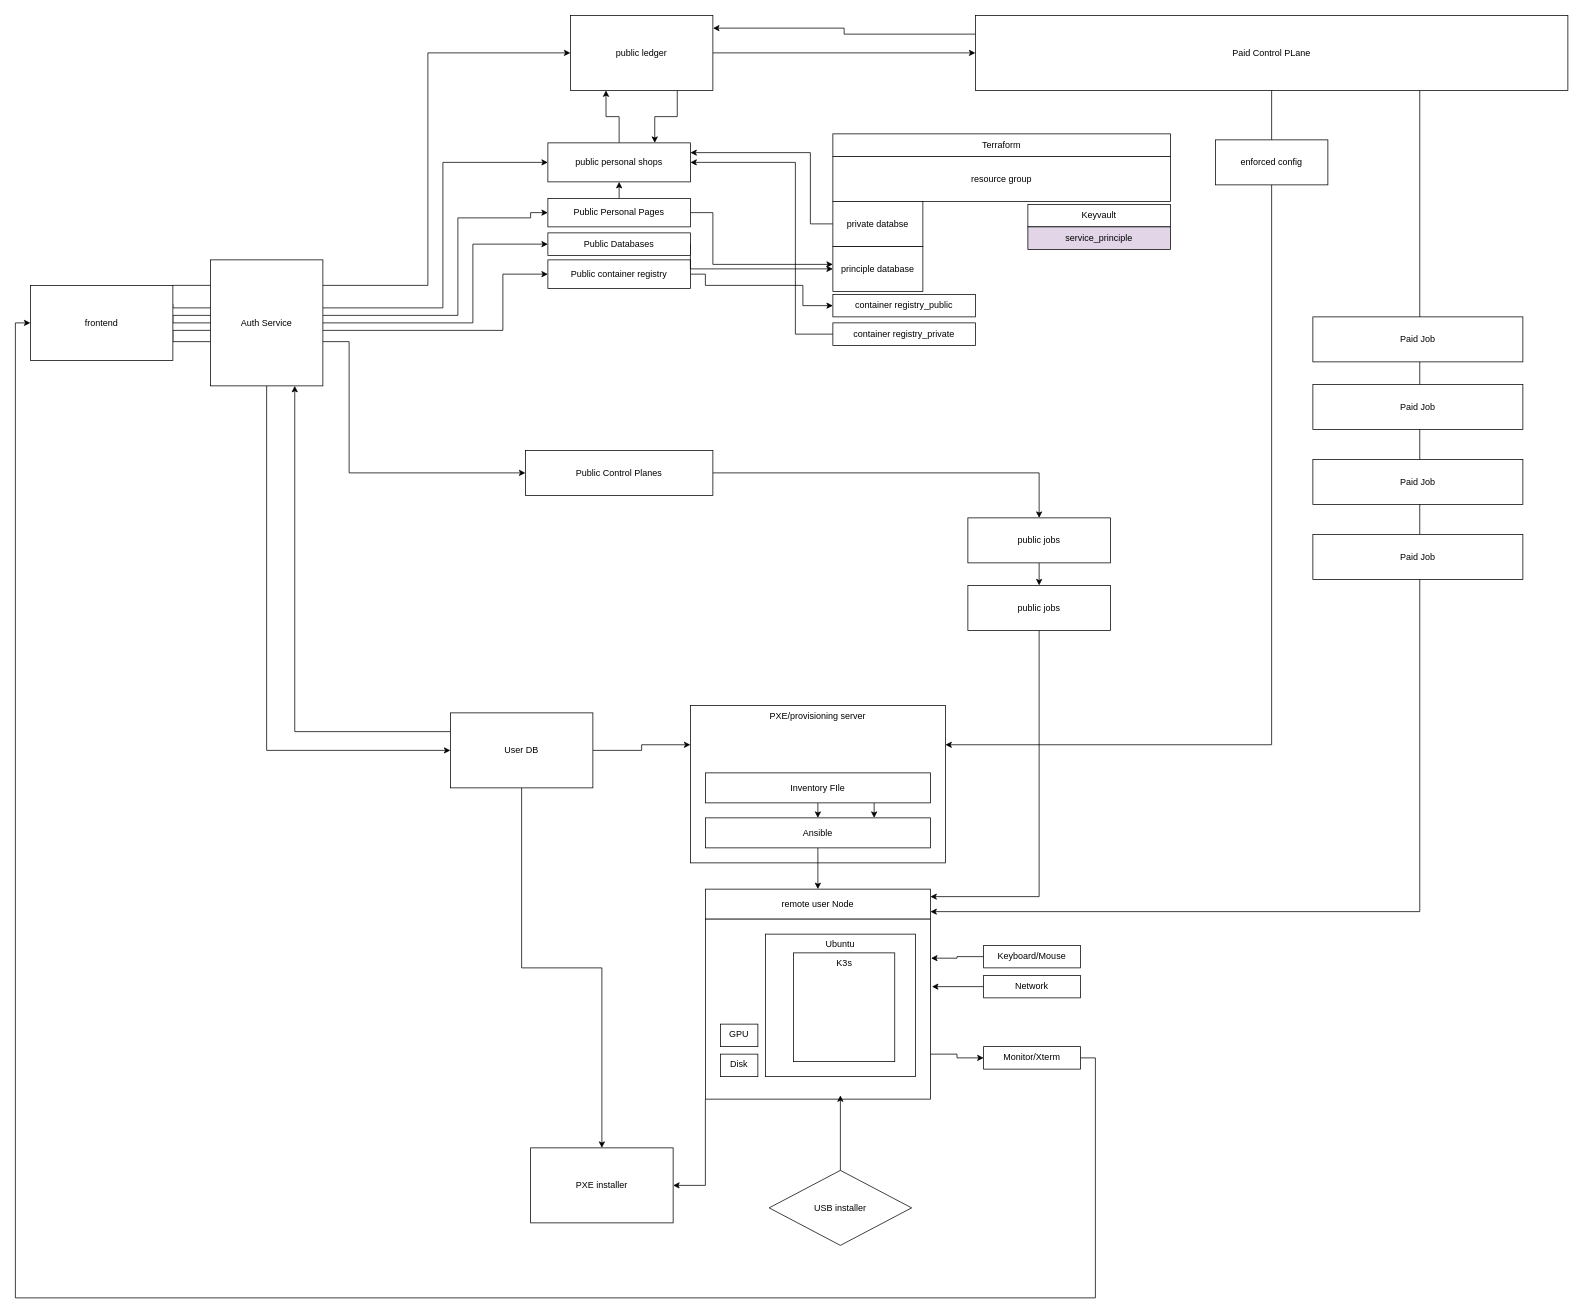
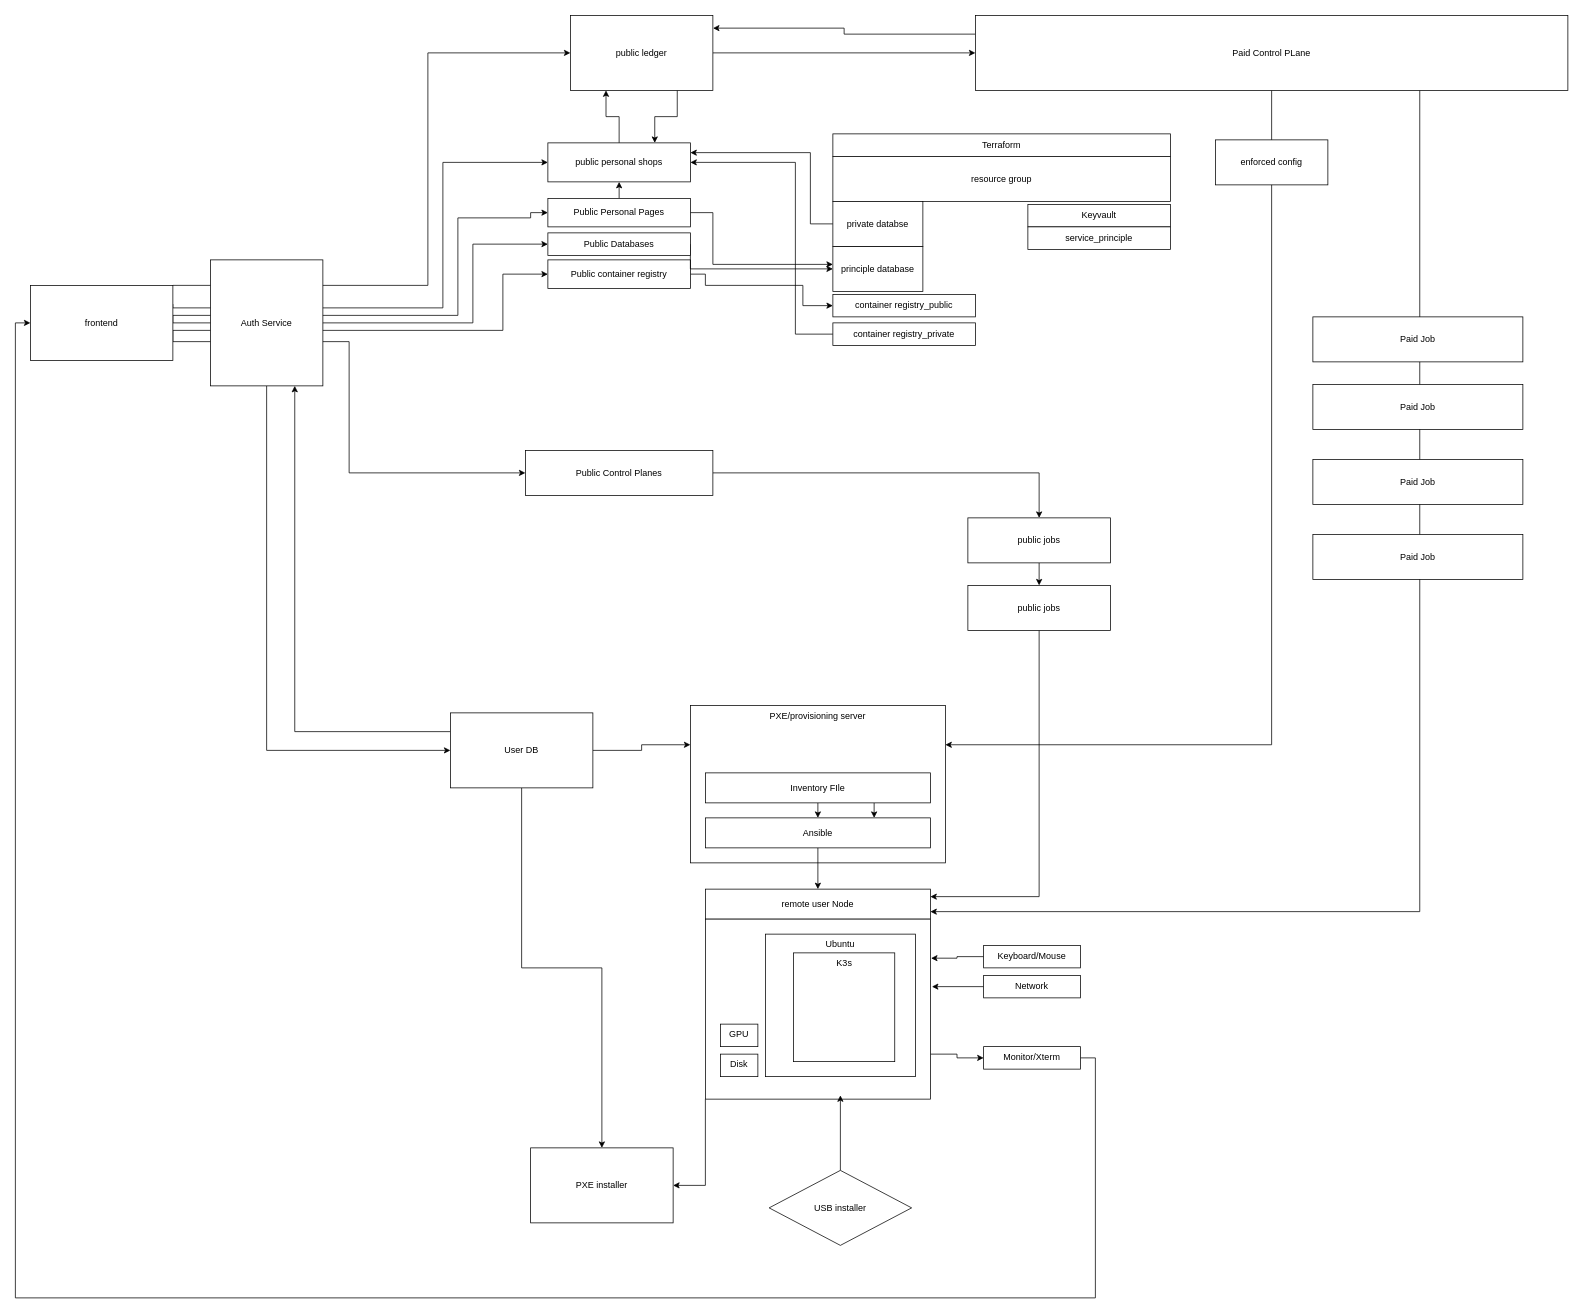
node "service_principle": fillcolor #e1d5e7 -> #ffffff
